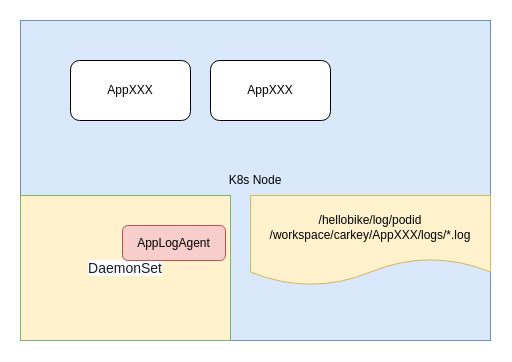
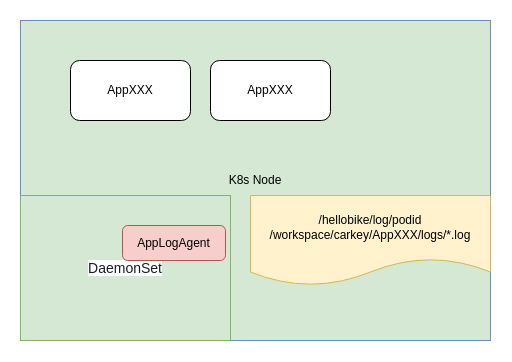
node "K8s Node": fillcolor #dae8fc -> #d5e8d4
node "DaemonSet": fillcolor #fff2cc -> #d5e8d4
